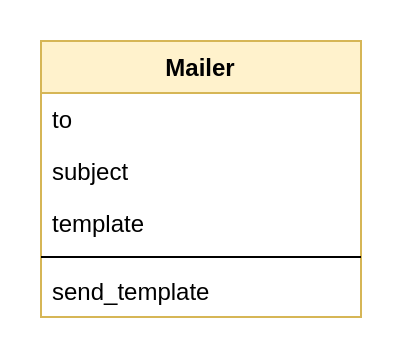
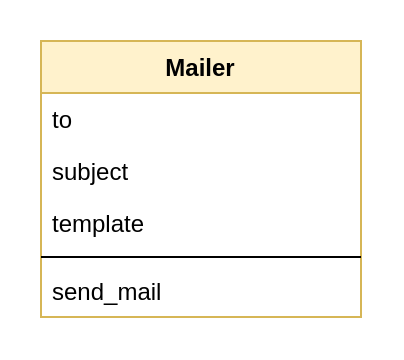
node "send_template": label "send_template" -> "send_mail"
